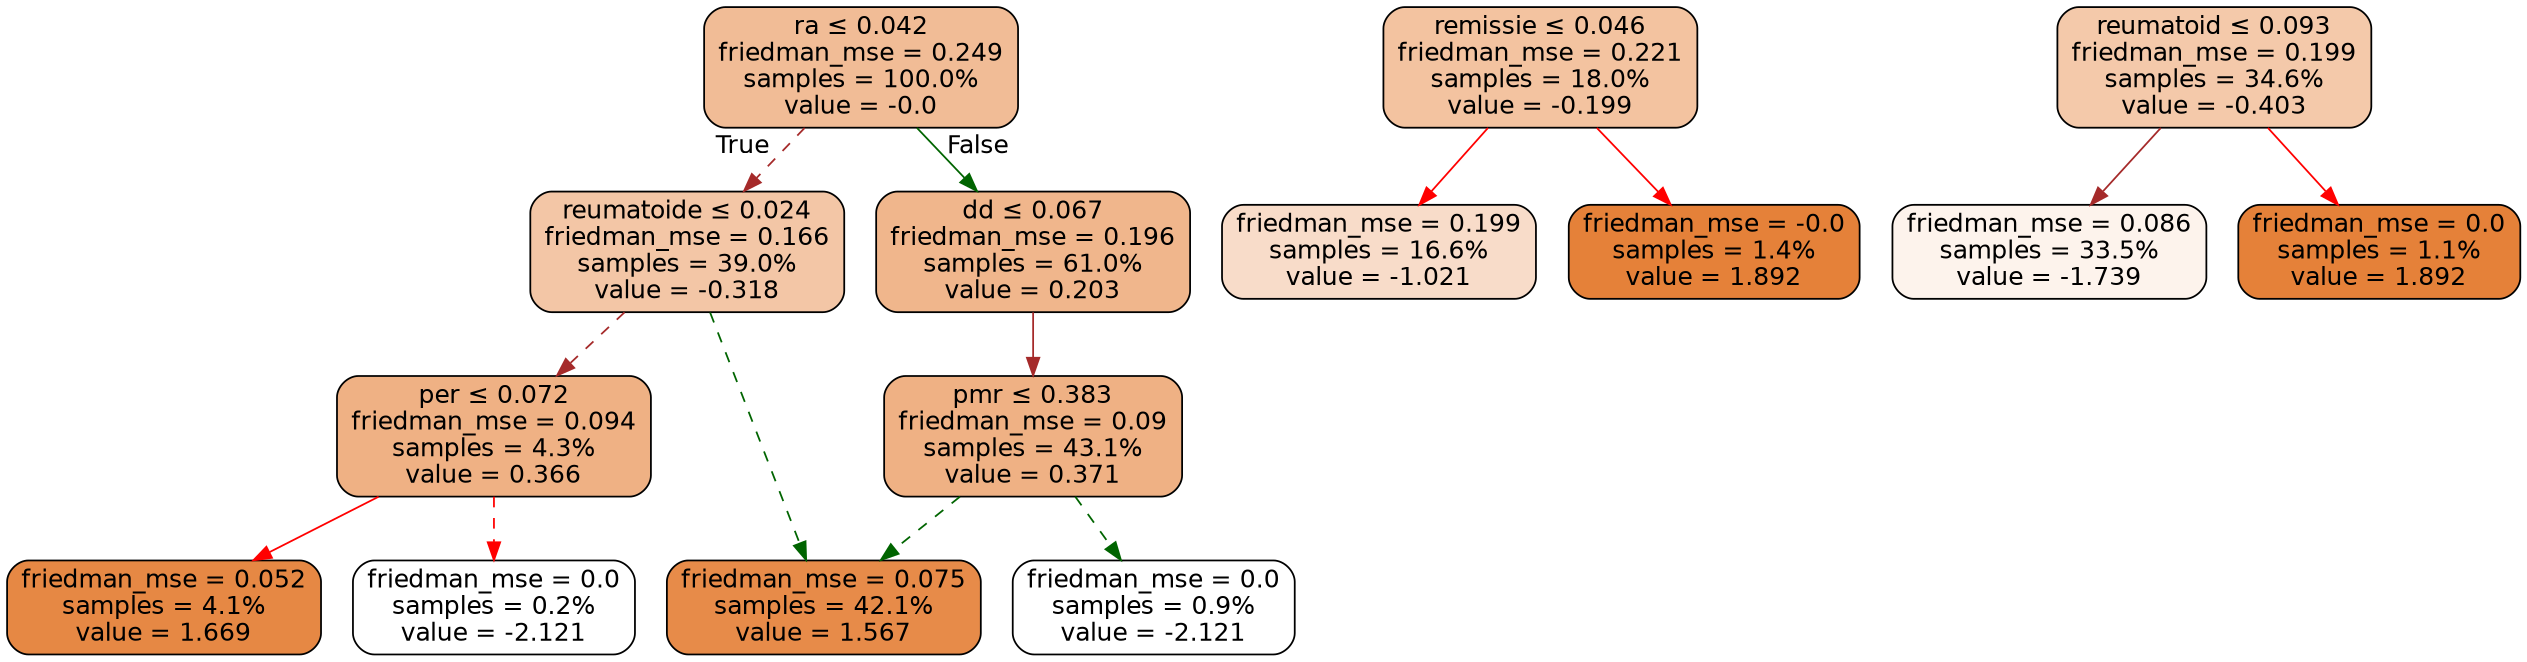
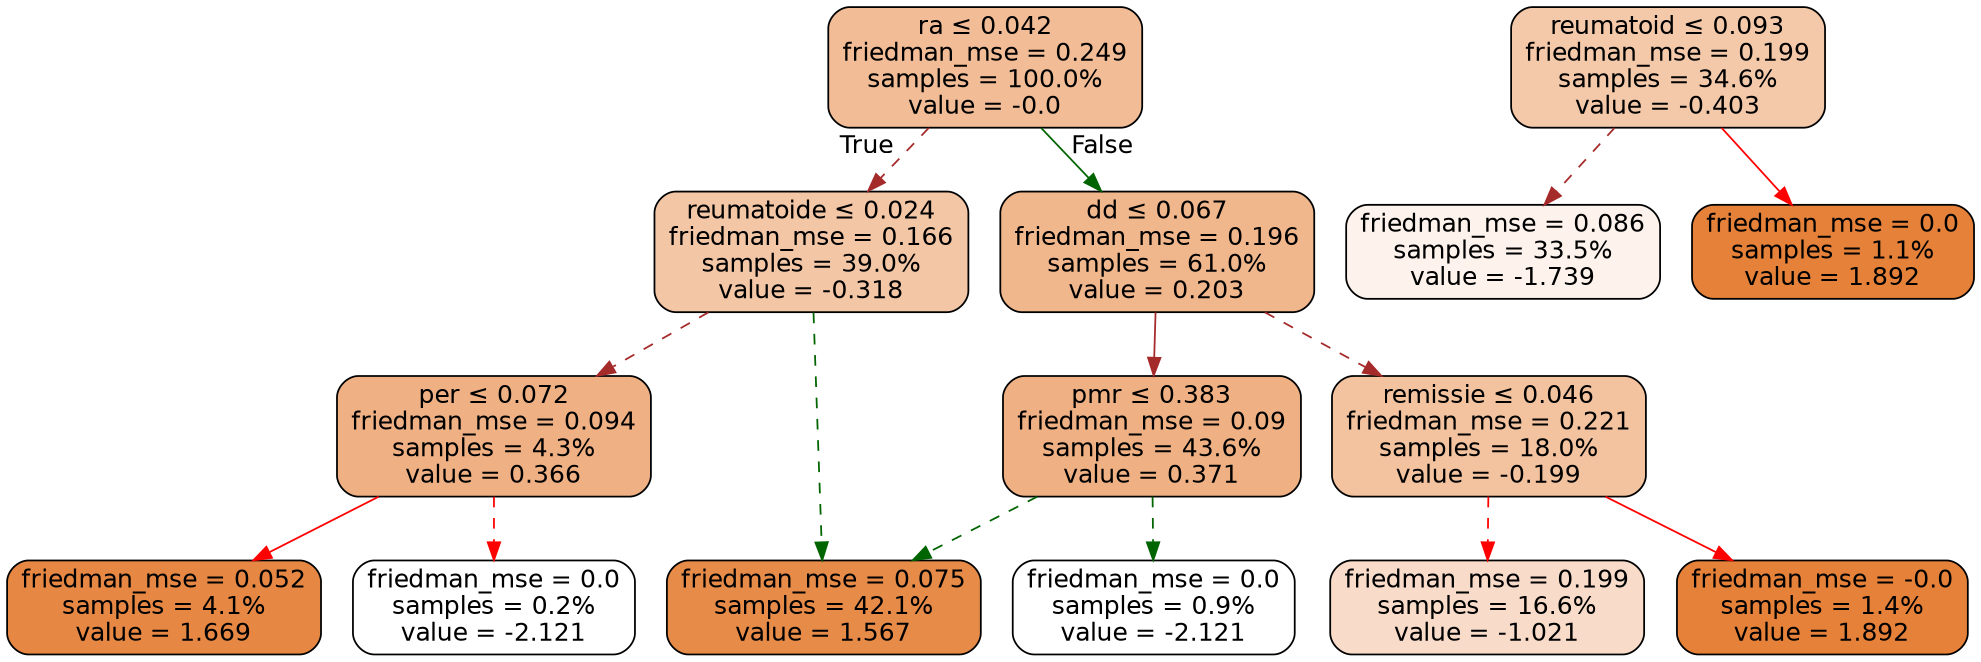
edge "remissie ≤ 0.046" -> "friedman_mse = 0.199": style solid -> dashed
edge "reumatoid ≤ 0.093" -> "friedman_mse = 0.086": style solid -> dashed
edge "dd ≤ 0.067" -> "remissie ≤ 0.046": added
node "pmr ≤ 0.383": text "samples = 43.1%" -> "samples = 43.6%"
